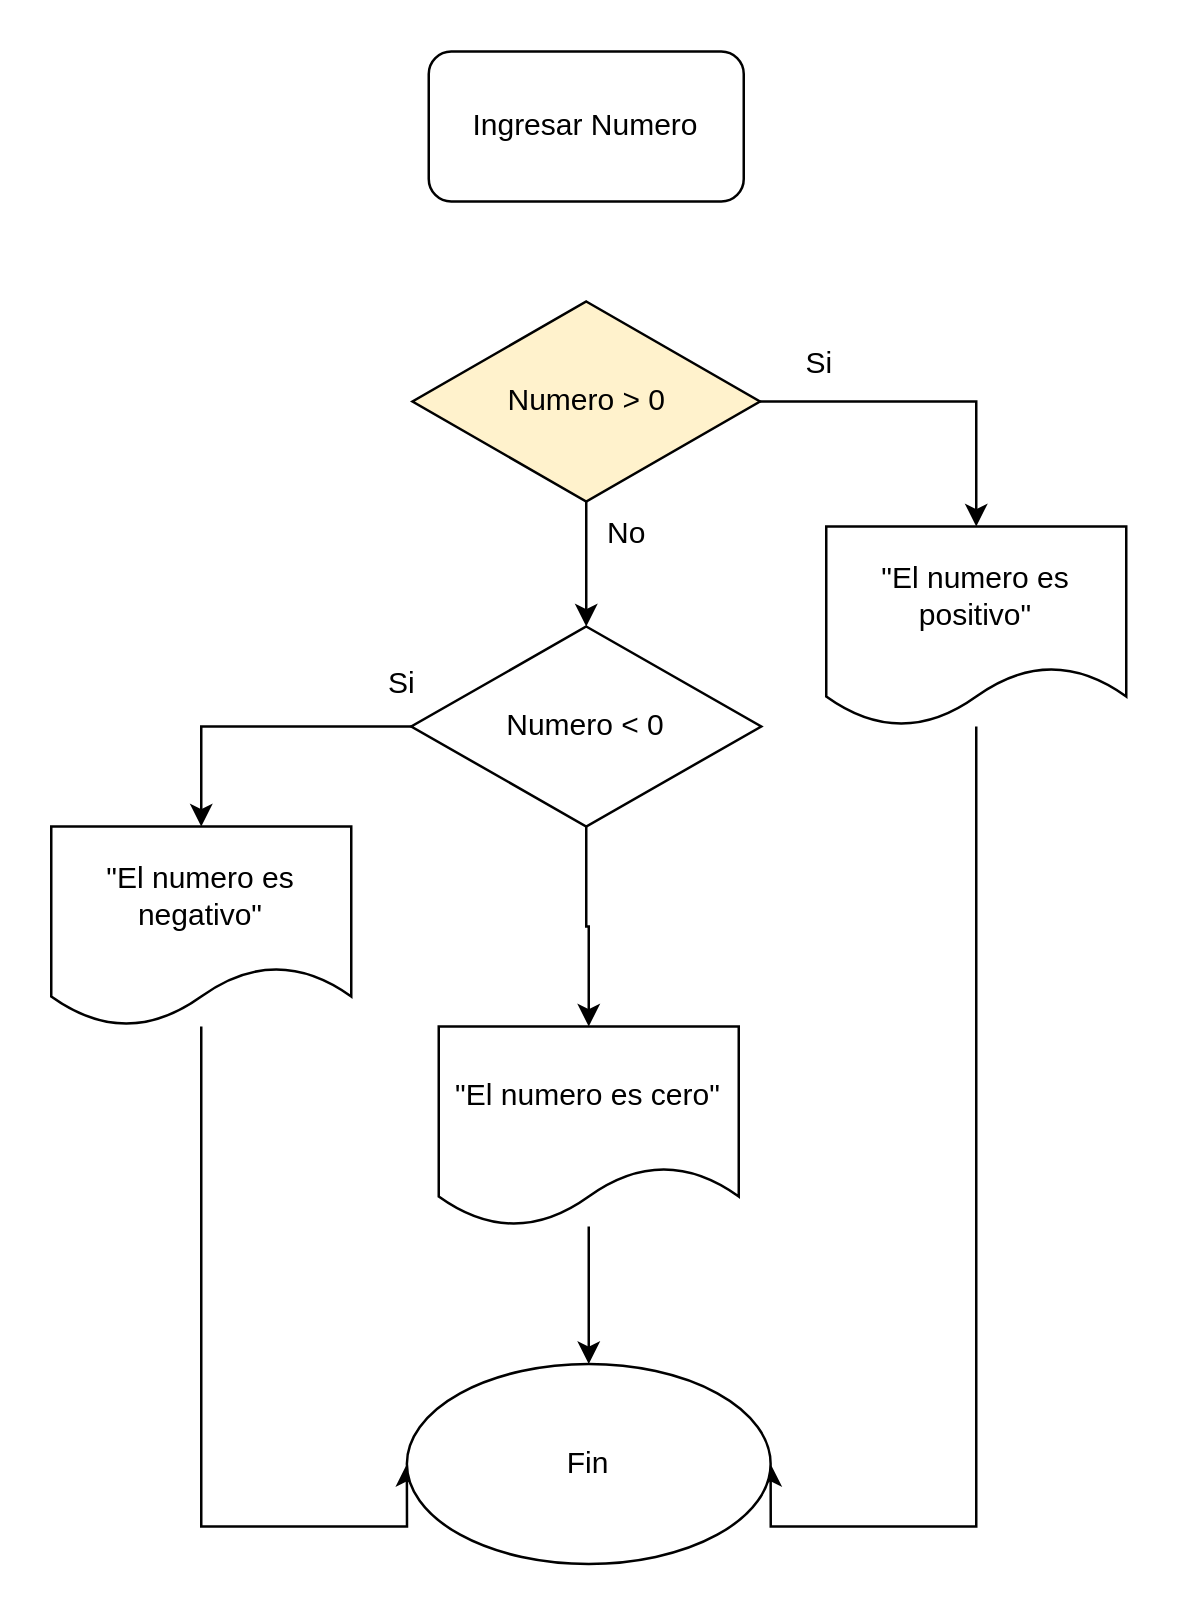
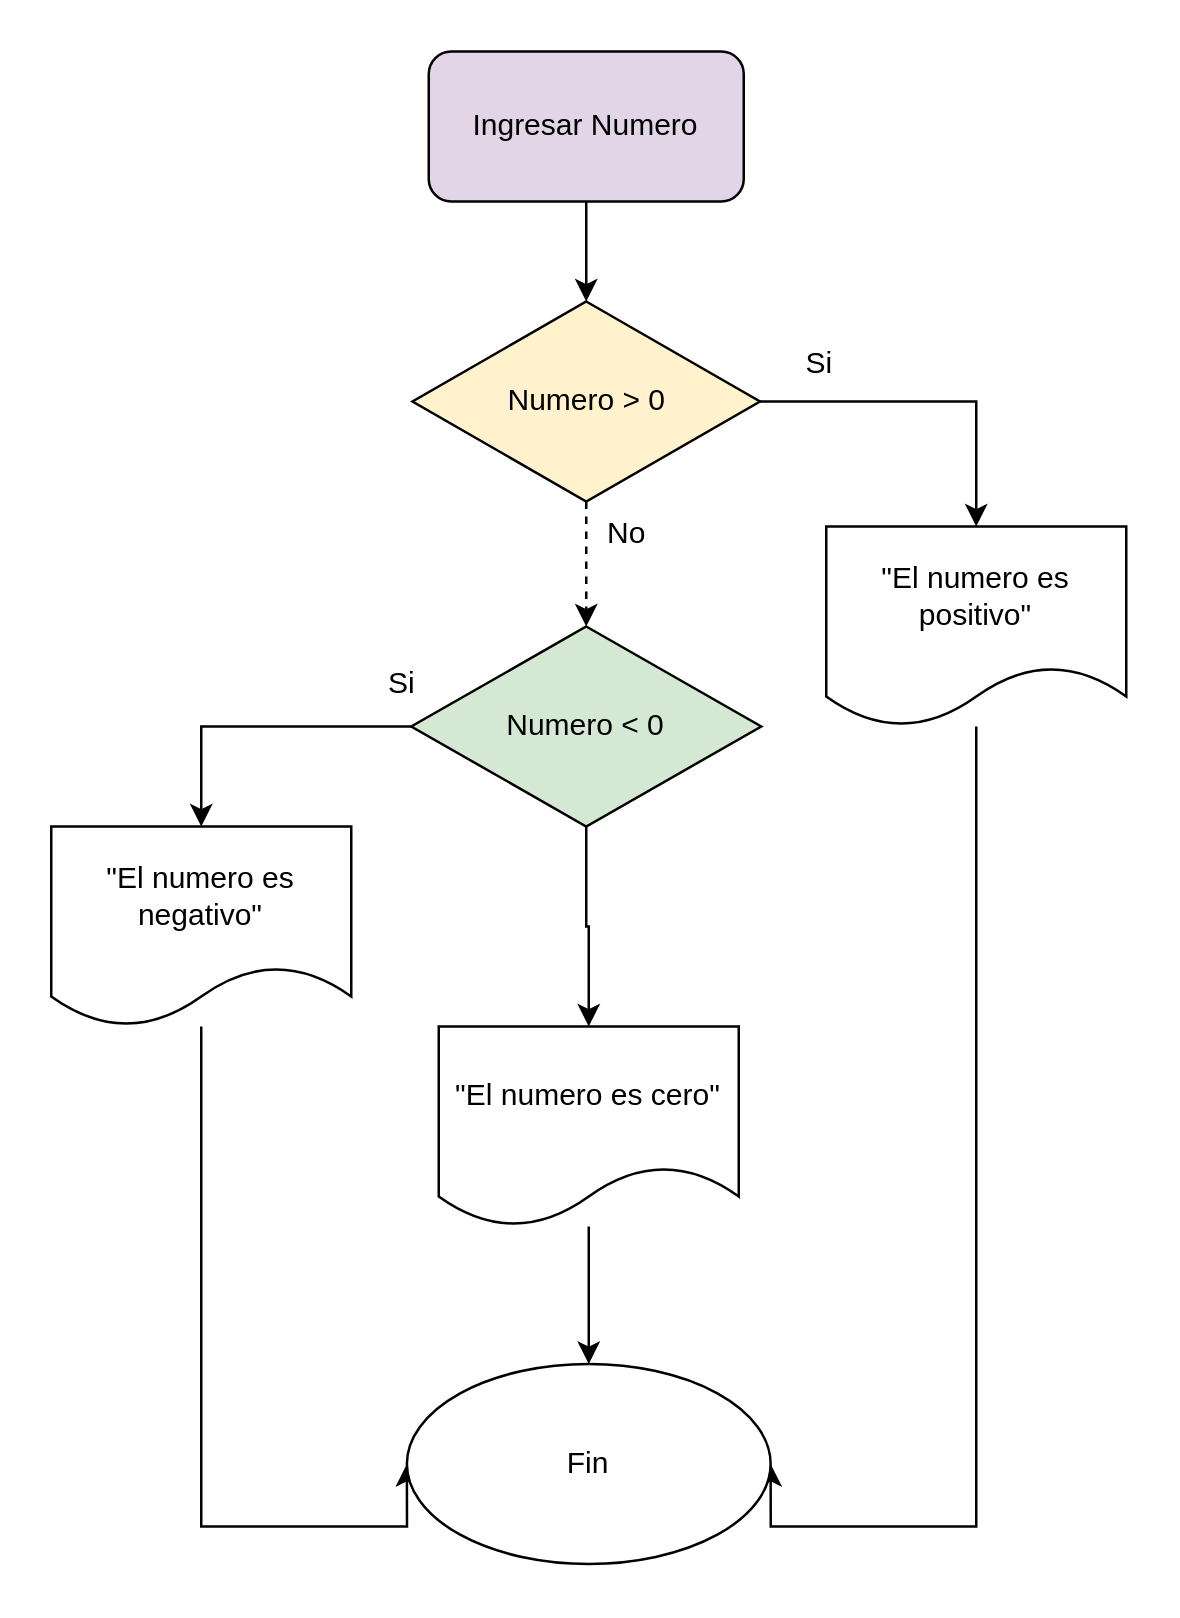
node "Ingresar Numero": fillcolor #ffffff -> #e1d5e7
edge "Ingresar Numero" -> "Numero > 0": added
edge "Numero > 0" -> "Numero < 0": style solid -> dashed
node "Numero < 0": fillcolor #ffffff -> #d5e8d4
